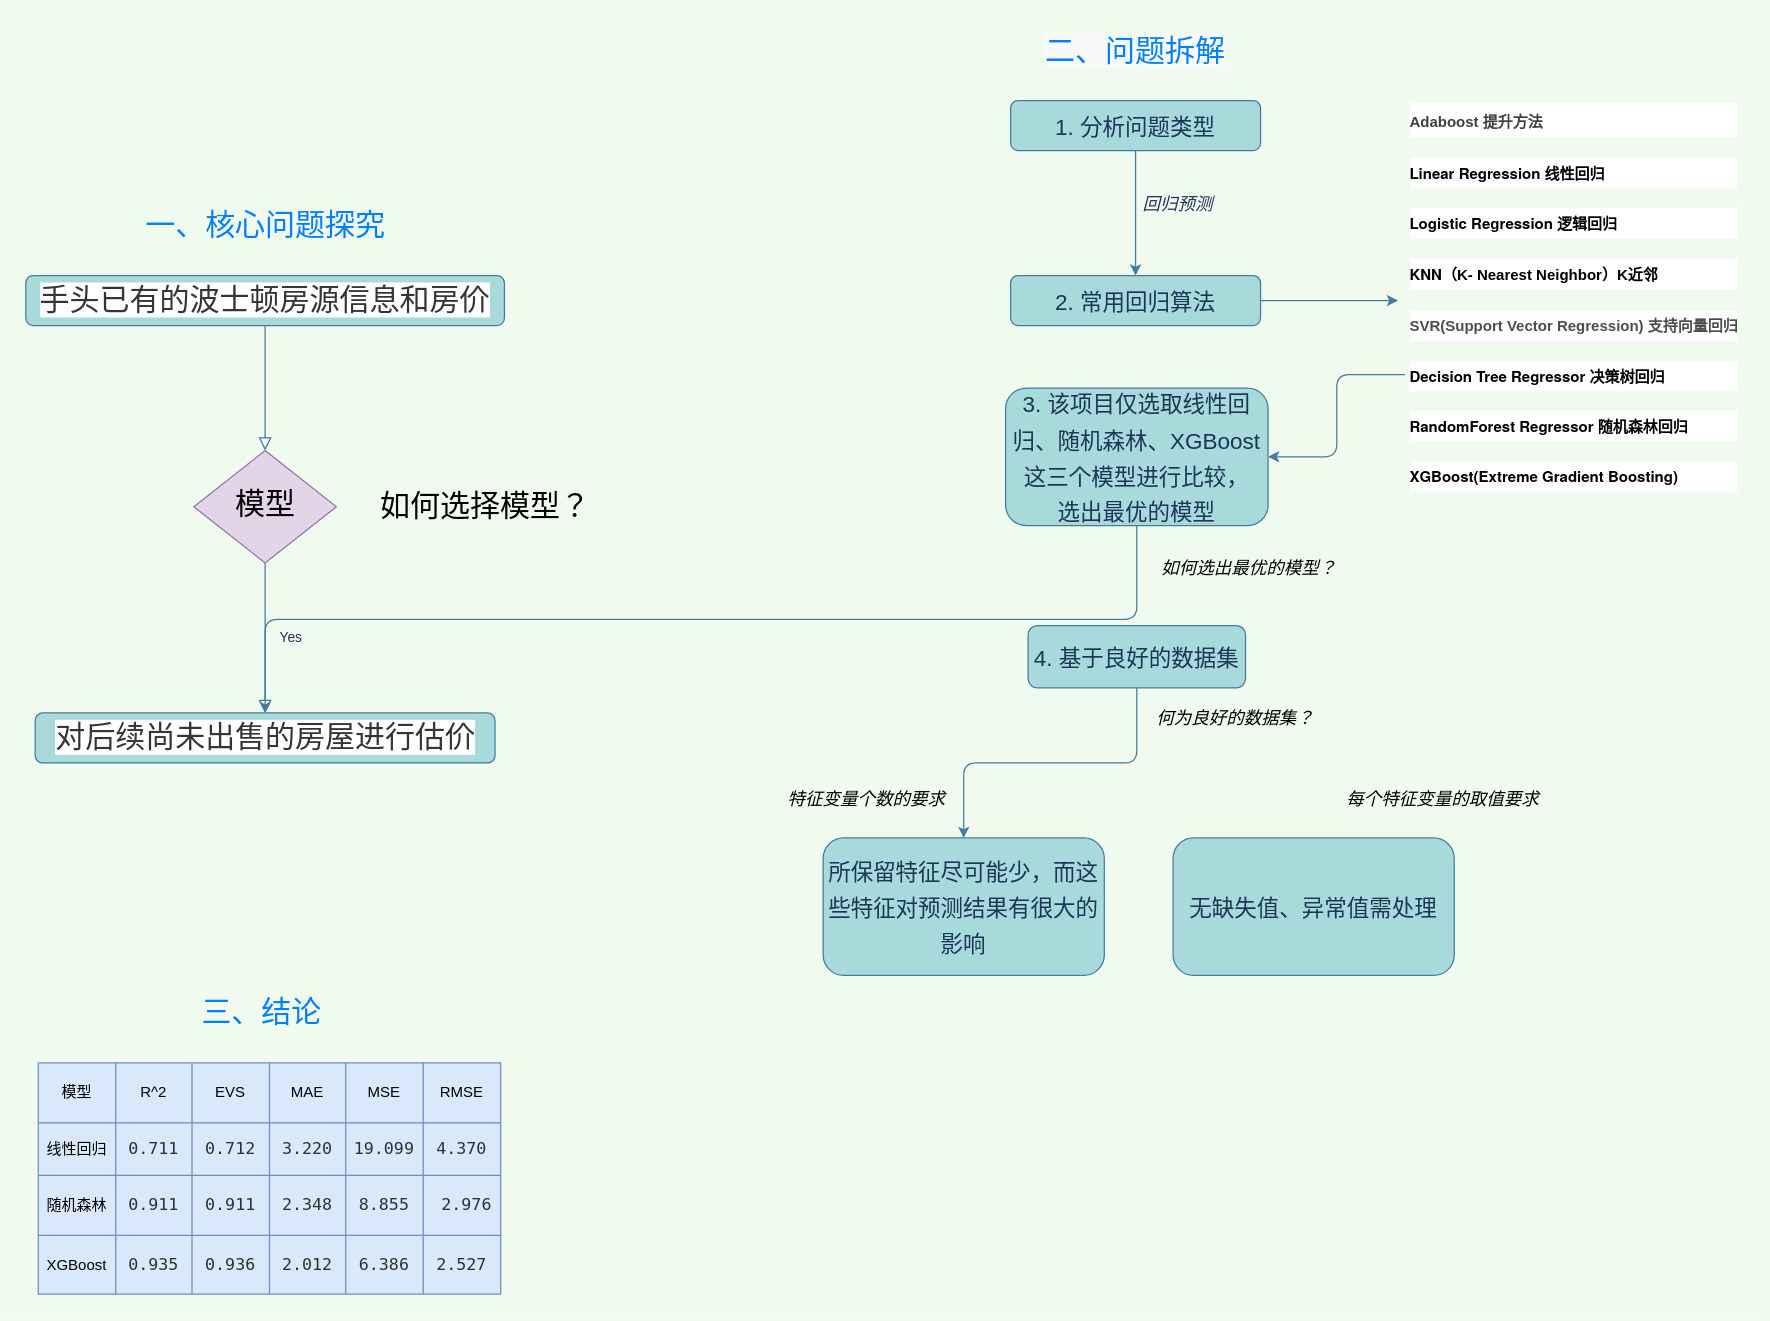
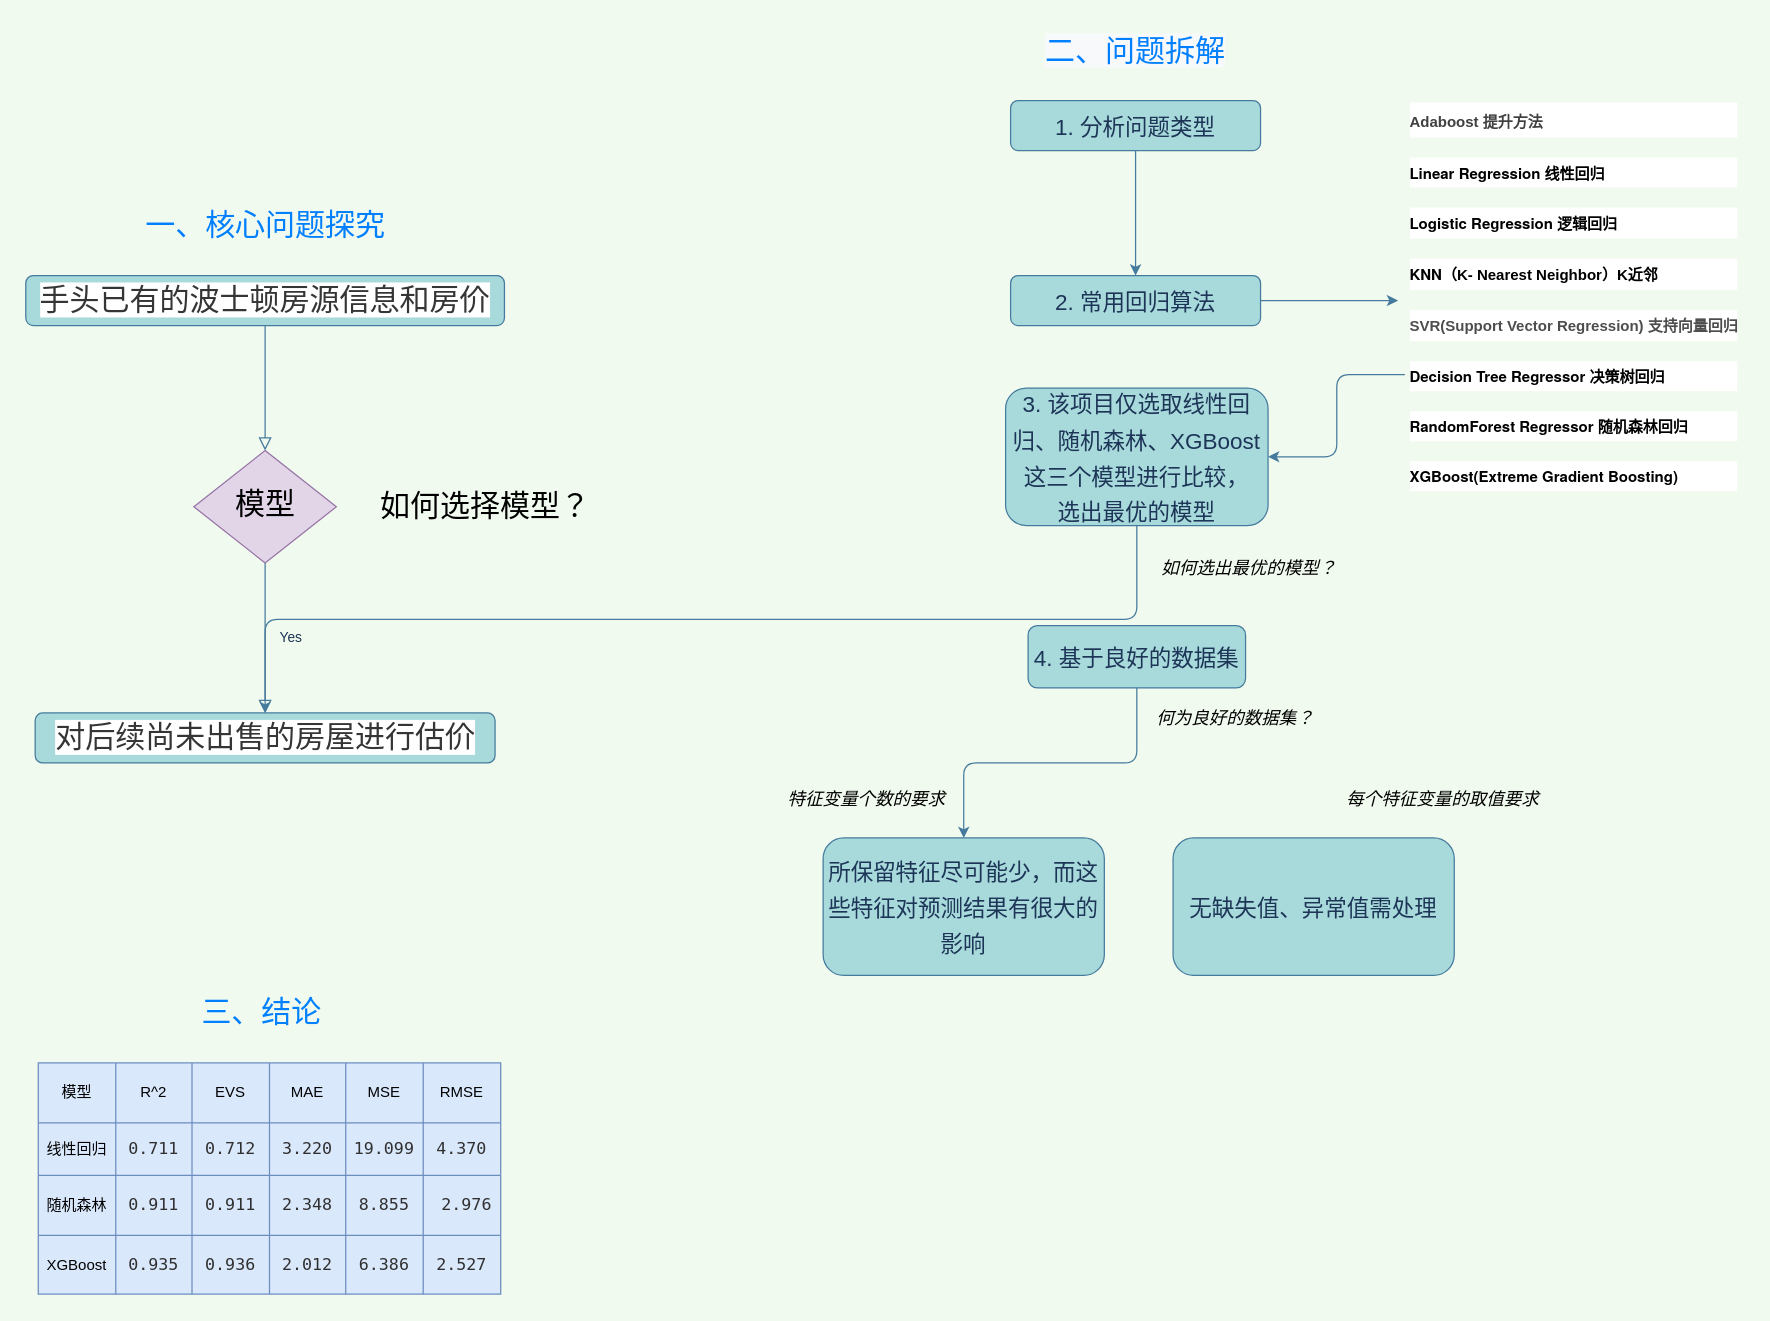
node "回归预测": removed
